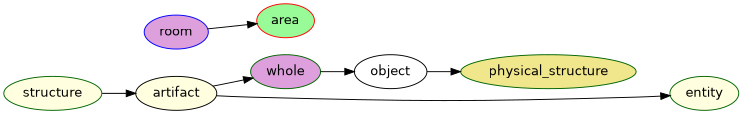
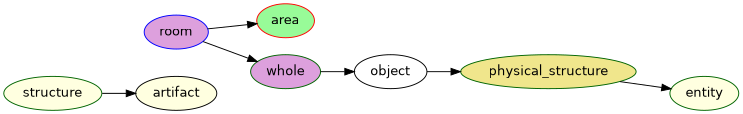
edge "artifact" -> "whole": now "room" -> "whole"
edge "artifact" -> "entity": now "physical_structure" -> "entity"
